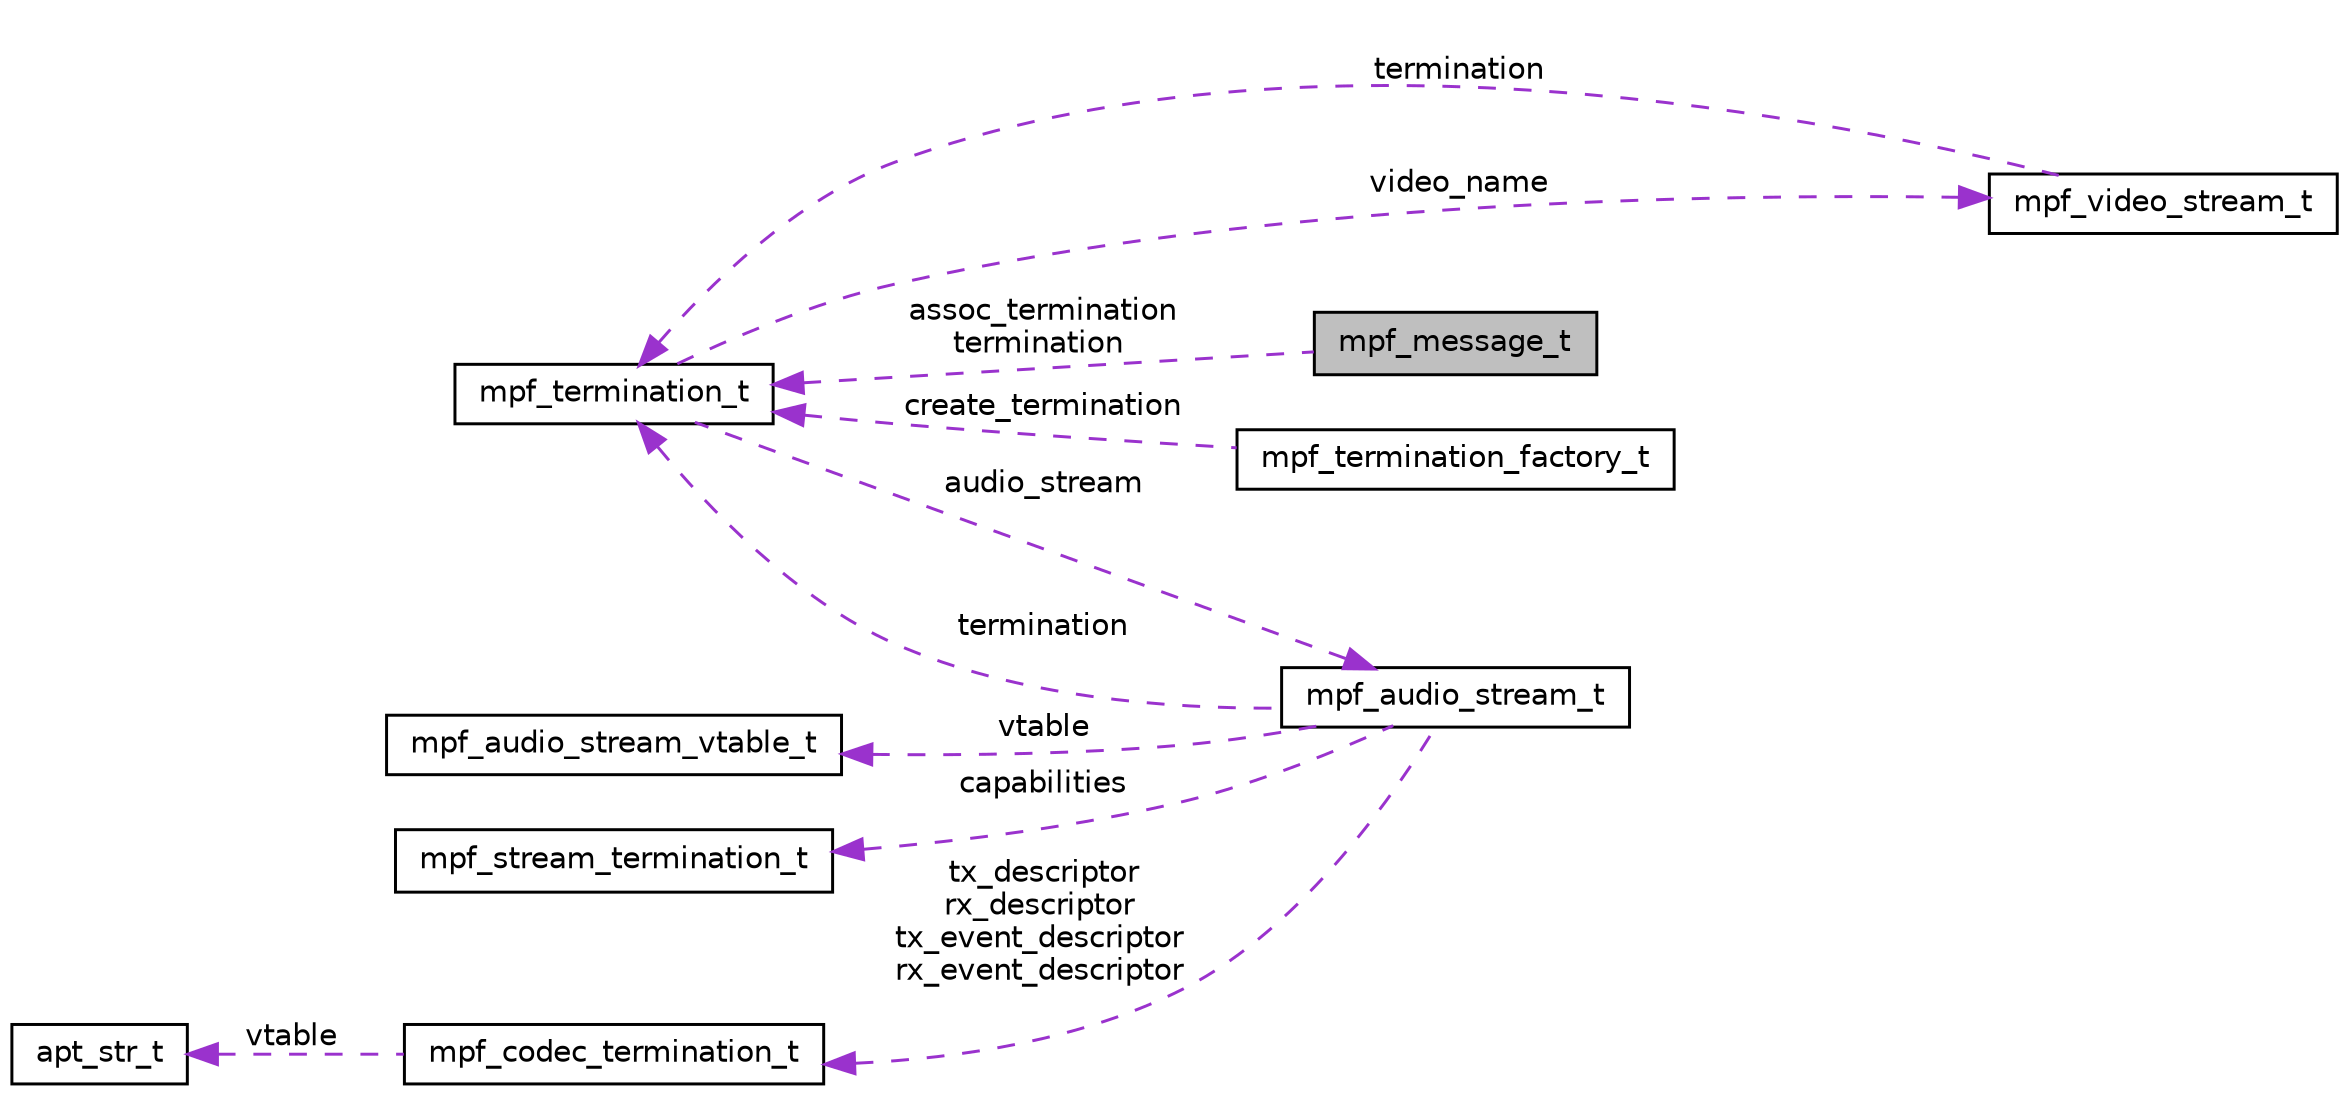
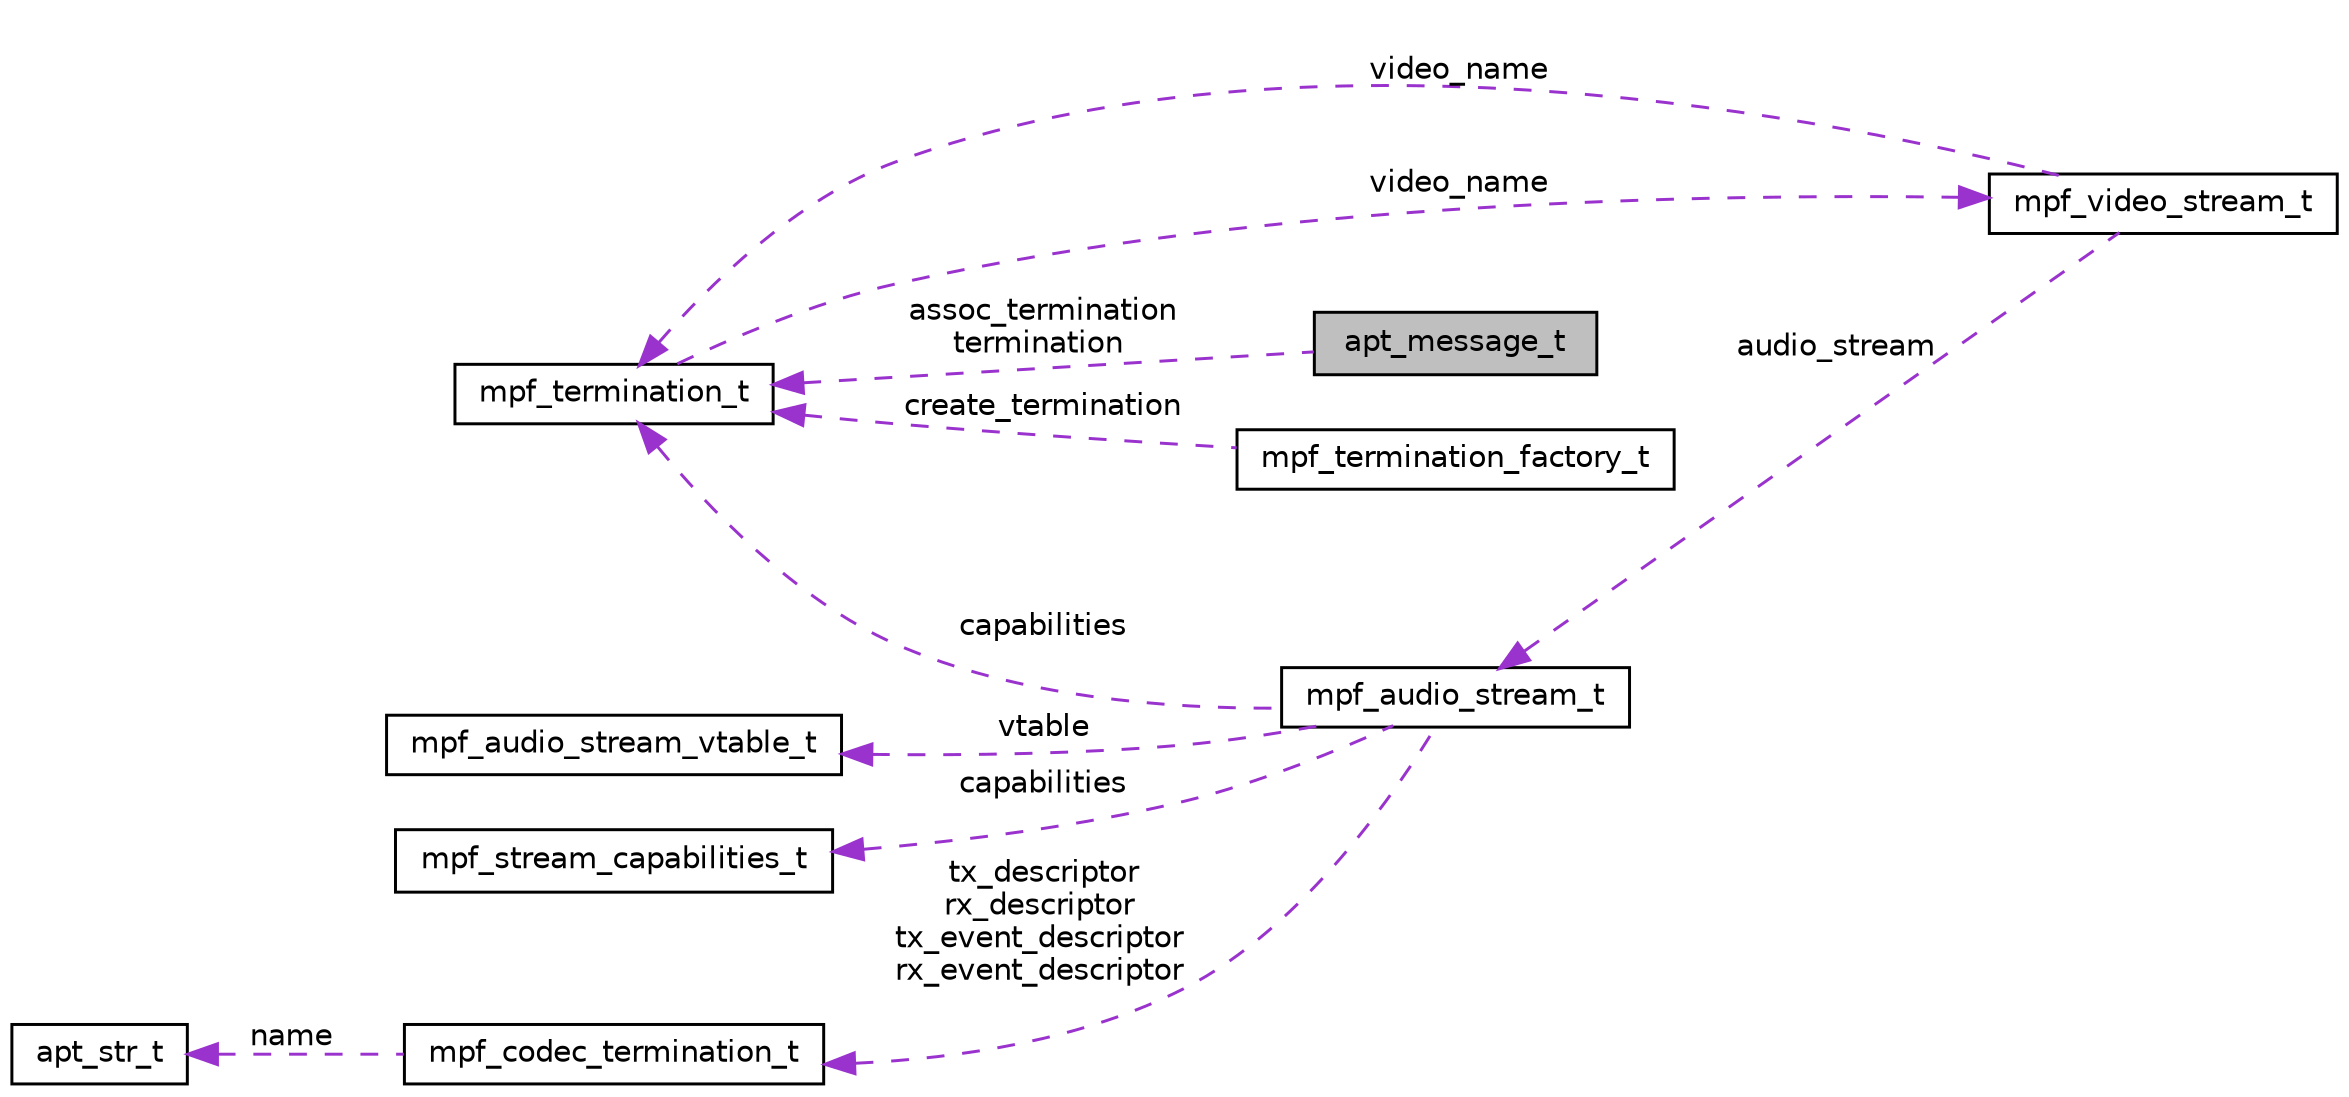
edge "mpf_video_stream_t" -> "mpf_termination_t": label " termination" -> " video_name"
node "mpf_message_t": label "mpf_message_t" -> "apt_message_t"
edge "mpf_termination_t" -> "mpf_audio_stream_t": now "mpf_video_stream_t" -> "mpf_audio_stream_t"
edge "mpf_audio_stream_t" -> "mpf_termination_t": label " termination" -> " capabilities"
node "mpf_stream_termination_t": label "mpf_stream_termination_t" -> "mpf_stream_capabilities_t"
edge "mpf_codec_termination_t" -> "apt_str_t": label " vtable" -> " name"
